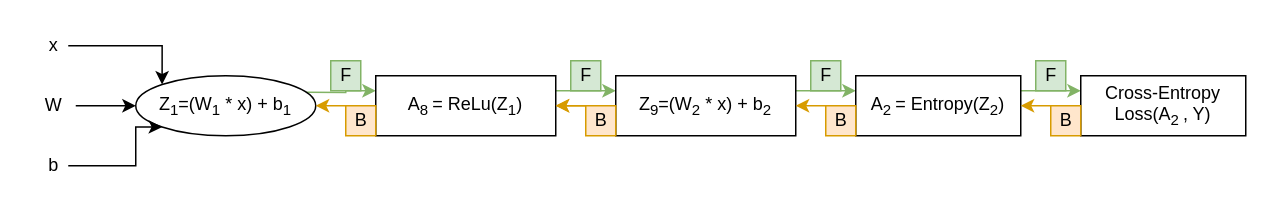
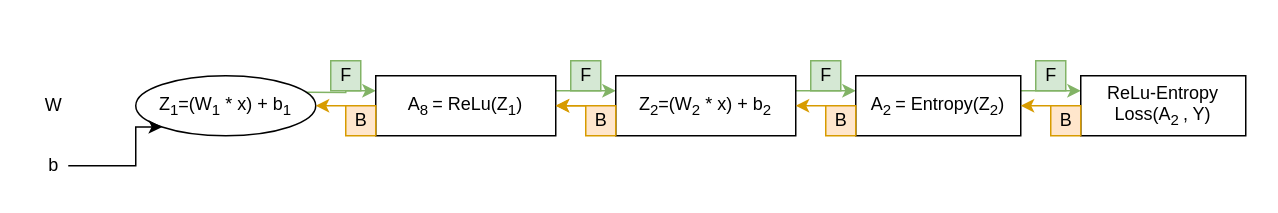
node "x": removed
edge "x" -> "Z1=(W1 * x) + b1": removed
edge "W" -> "Z1=(W1 * x) + b1": removed
node "Z9=(W2 * x) + b2": label "Z9=(W2 * x) + b2" -> "Z2=(W2 * x) + b2"
node "Cross-Entropy Loss(A2 , Y)": label "Cross-Entropy Loss(A2 , Y)" -> "ReLu-Entropy Loss(A2 , Y)"
